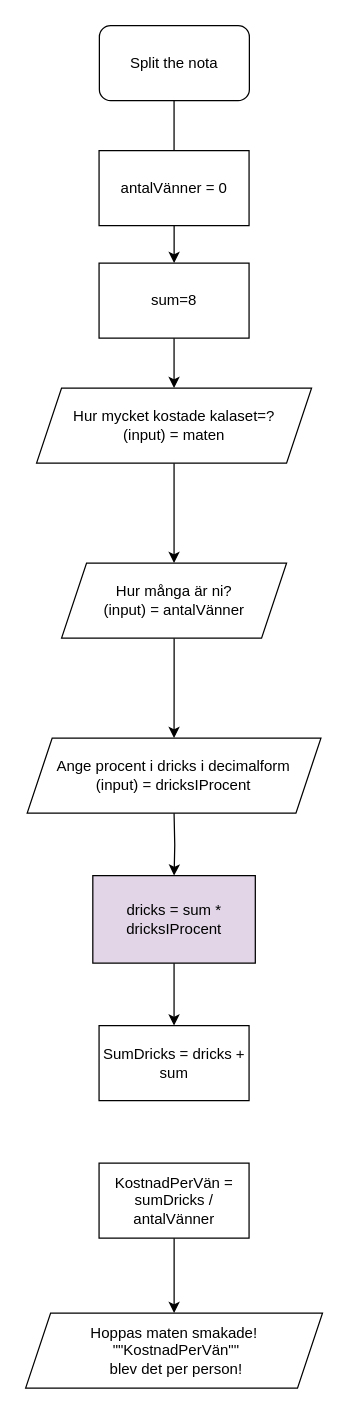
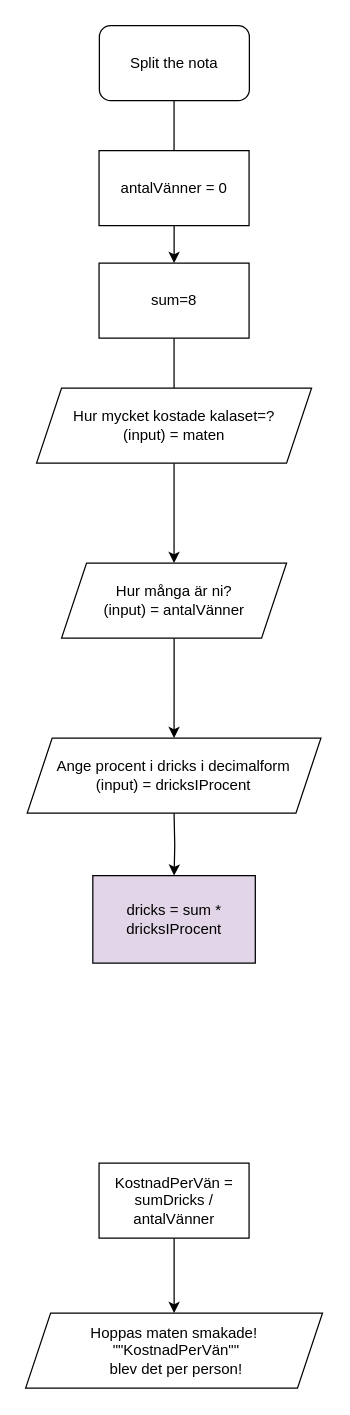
edge "sum=8" -> "Hur mycket kostade kalaset=? (input) = maten": arrowhead classic -> none
edge "dricks = sum * dricksIProcent" -> "SumDricks = dricks + sum": removed
node "SumDricks = dricks + sum": removed
